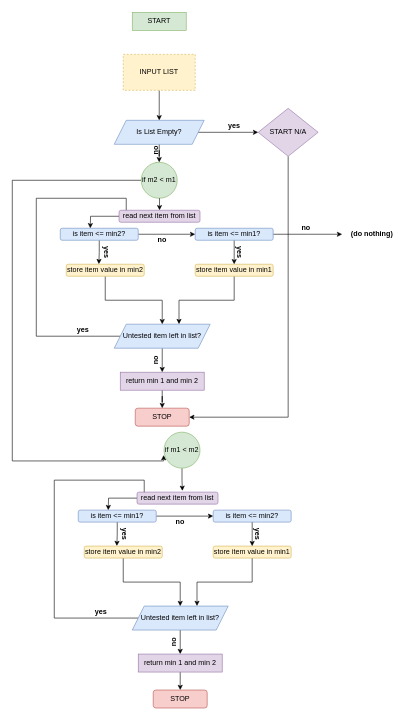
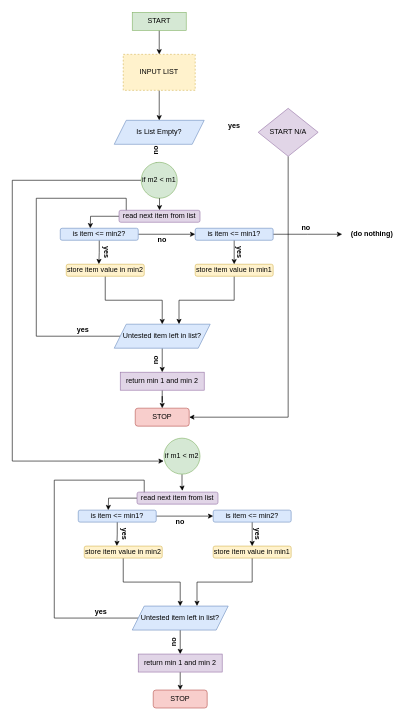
edge "START" -> "INPUT LIST": added
edge "Is List Empty?" -> "START N/A": removed
edge "Is List Empty?" -> "if m2 < m1": removed
node "if m1 < m2": moved (182, 450) -> (182, 456)
